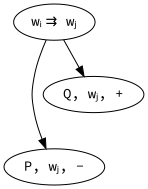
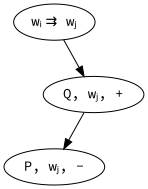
edge "wᵢ ⇉ wⱼ" -> "P, wⱼ, -": now "Q, wⱼ, +" -> "P, wⱼ, -"
